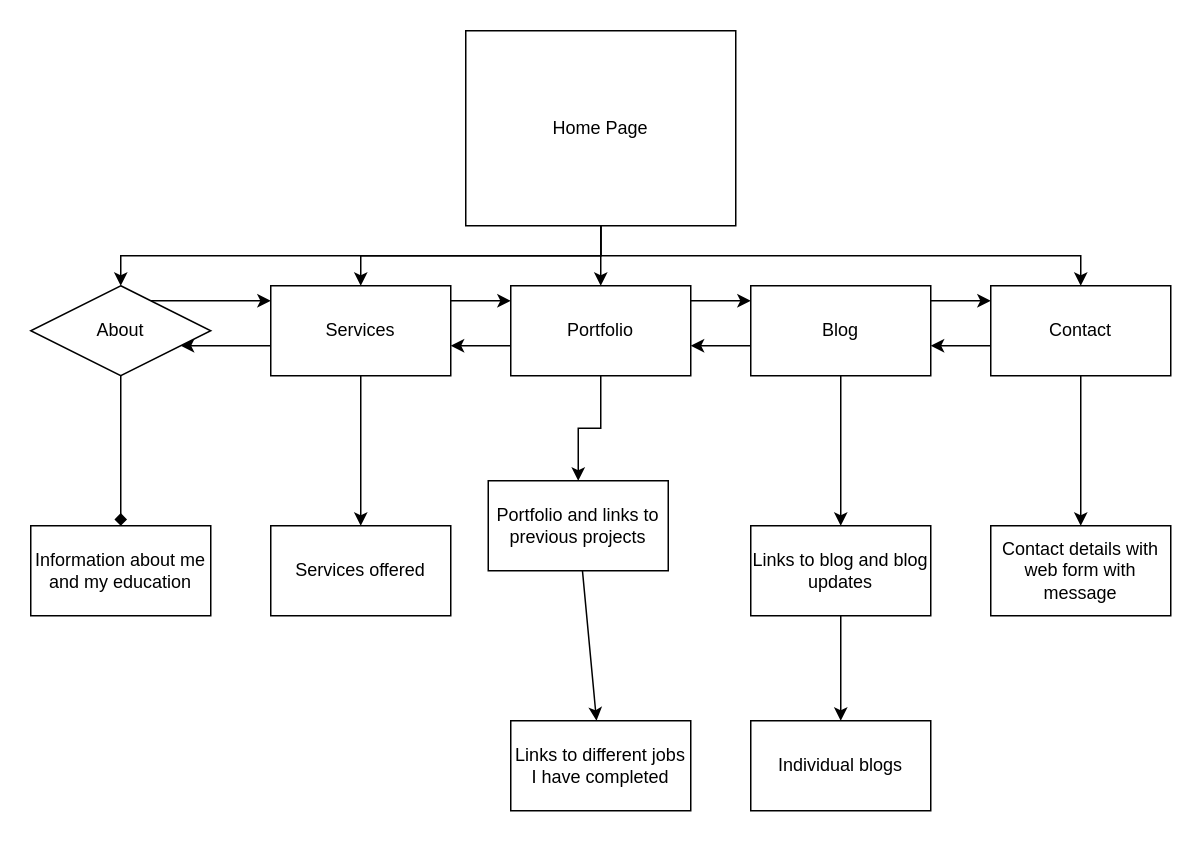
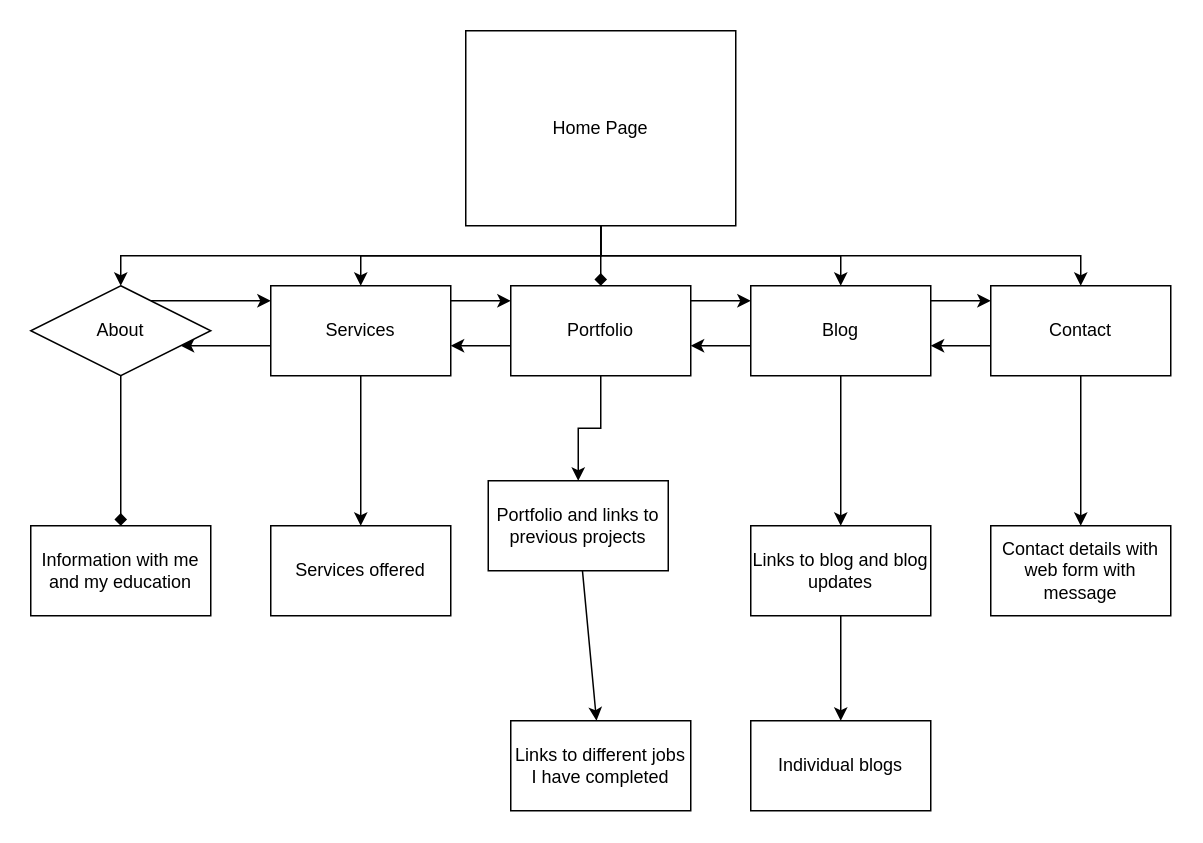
edge "Home Page" -> "Blog": added
edge "Home Page" -> "Portfolio": arrowhead classic -> diamond
node "Information about me and my education": label "Information about me and my education" -> "Information with me and my education"
